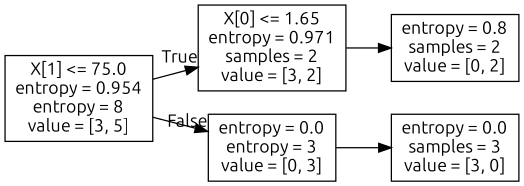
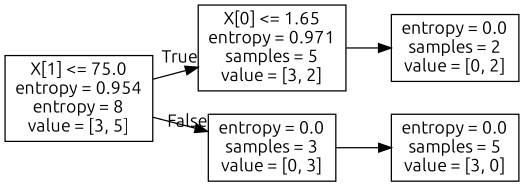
node "X[0] <= 1.65 entropy = 0.971 samples = 2 value = [3, 2]": label "X[0] <= 1.65 entropy = 0.971 samples = 2 value = [3, 2]" -> "X[0] <= 1.65 entropy = 0.971 samples = 5 value = [3, 2]"
node "entropy = 0.8 samples = 2 value = [0, 2]": label "entropy = 0.8 samples = 2 value = [0, 2]" -> "entropy = 0.0 samples = 2 value = [0, 2]"
node "entropy = 0.0 entropy = 3 value = [0, 3]": label "entropy = 0.0 entropy = 3 value = [0, 3]" -> "entropy = 0.0 samples = 3 value = [0, 3]"
node "entropy = 0.0 samples = 3 value = [3, 0]": label "entropy = 0.0 samples = 3 value = [3, 0]" -> "entropy = 0.0 samples = 5 value = [3, 0]"
